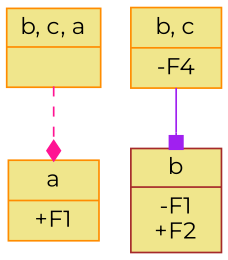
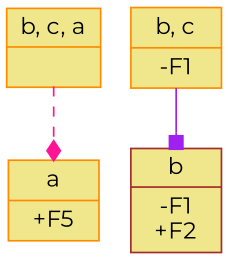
node "b, c": text "-F4" -> "-F1"
node "a": text "+F1" -> "+F5"
